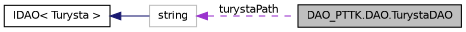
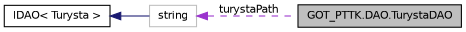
node "DAO_PTTK.DAO.TurystaDAO": label "DAO_PTTK.DAO.TurystaDAO" -> "GOT_PTTK.DAO.TurystaDAO"
